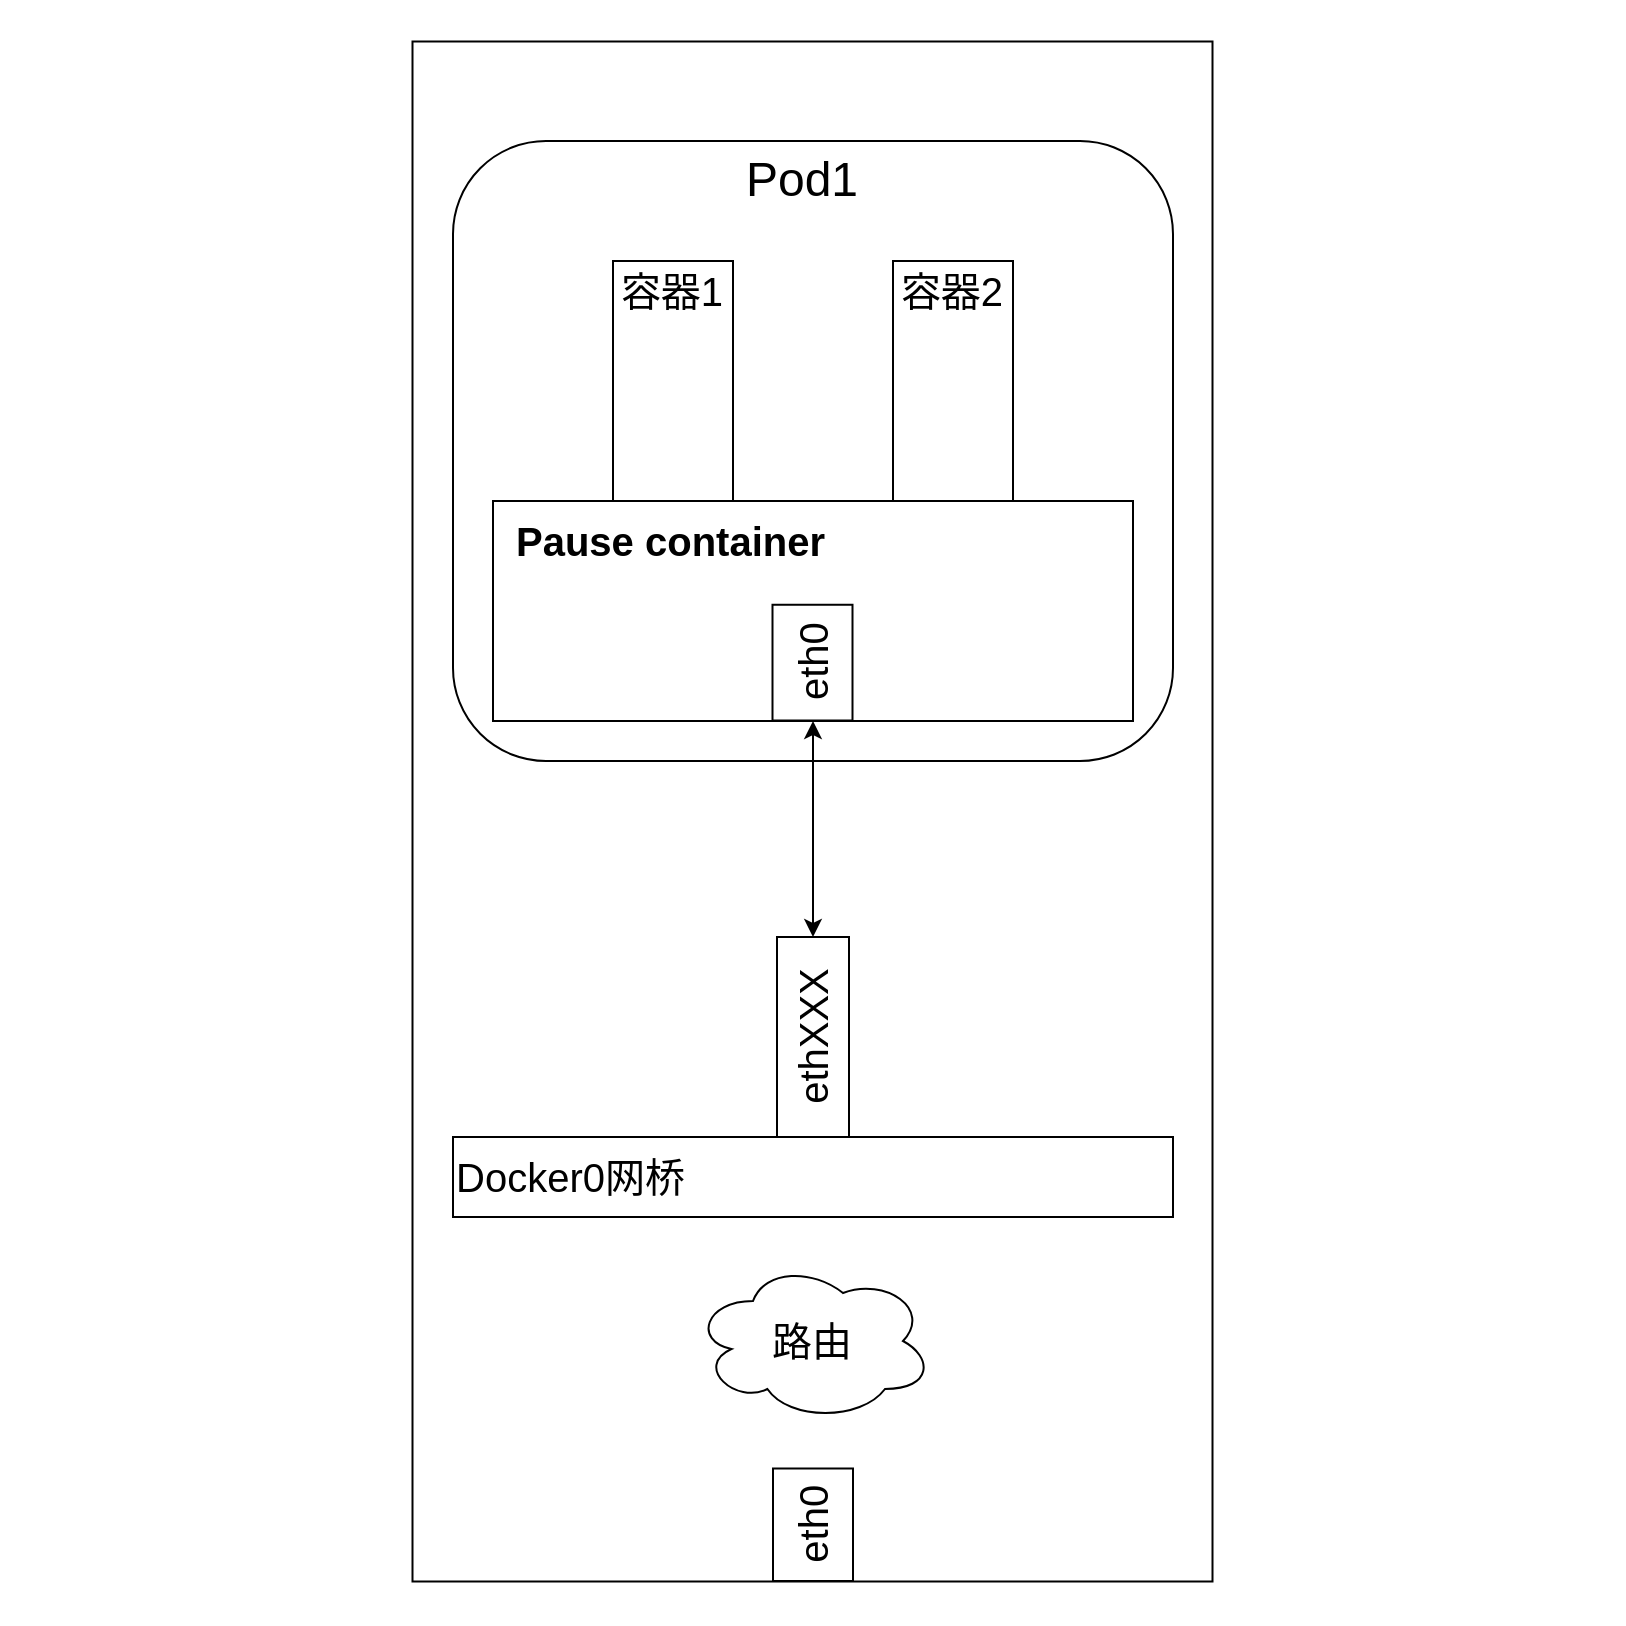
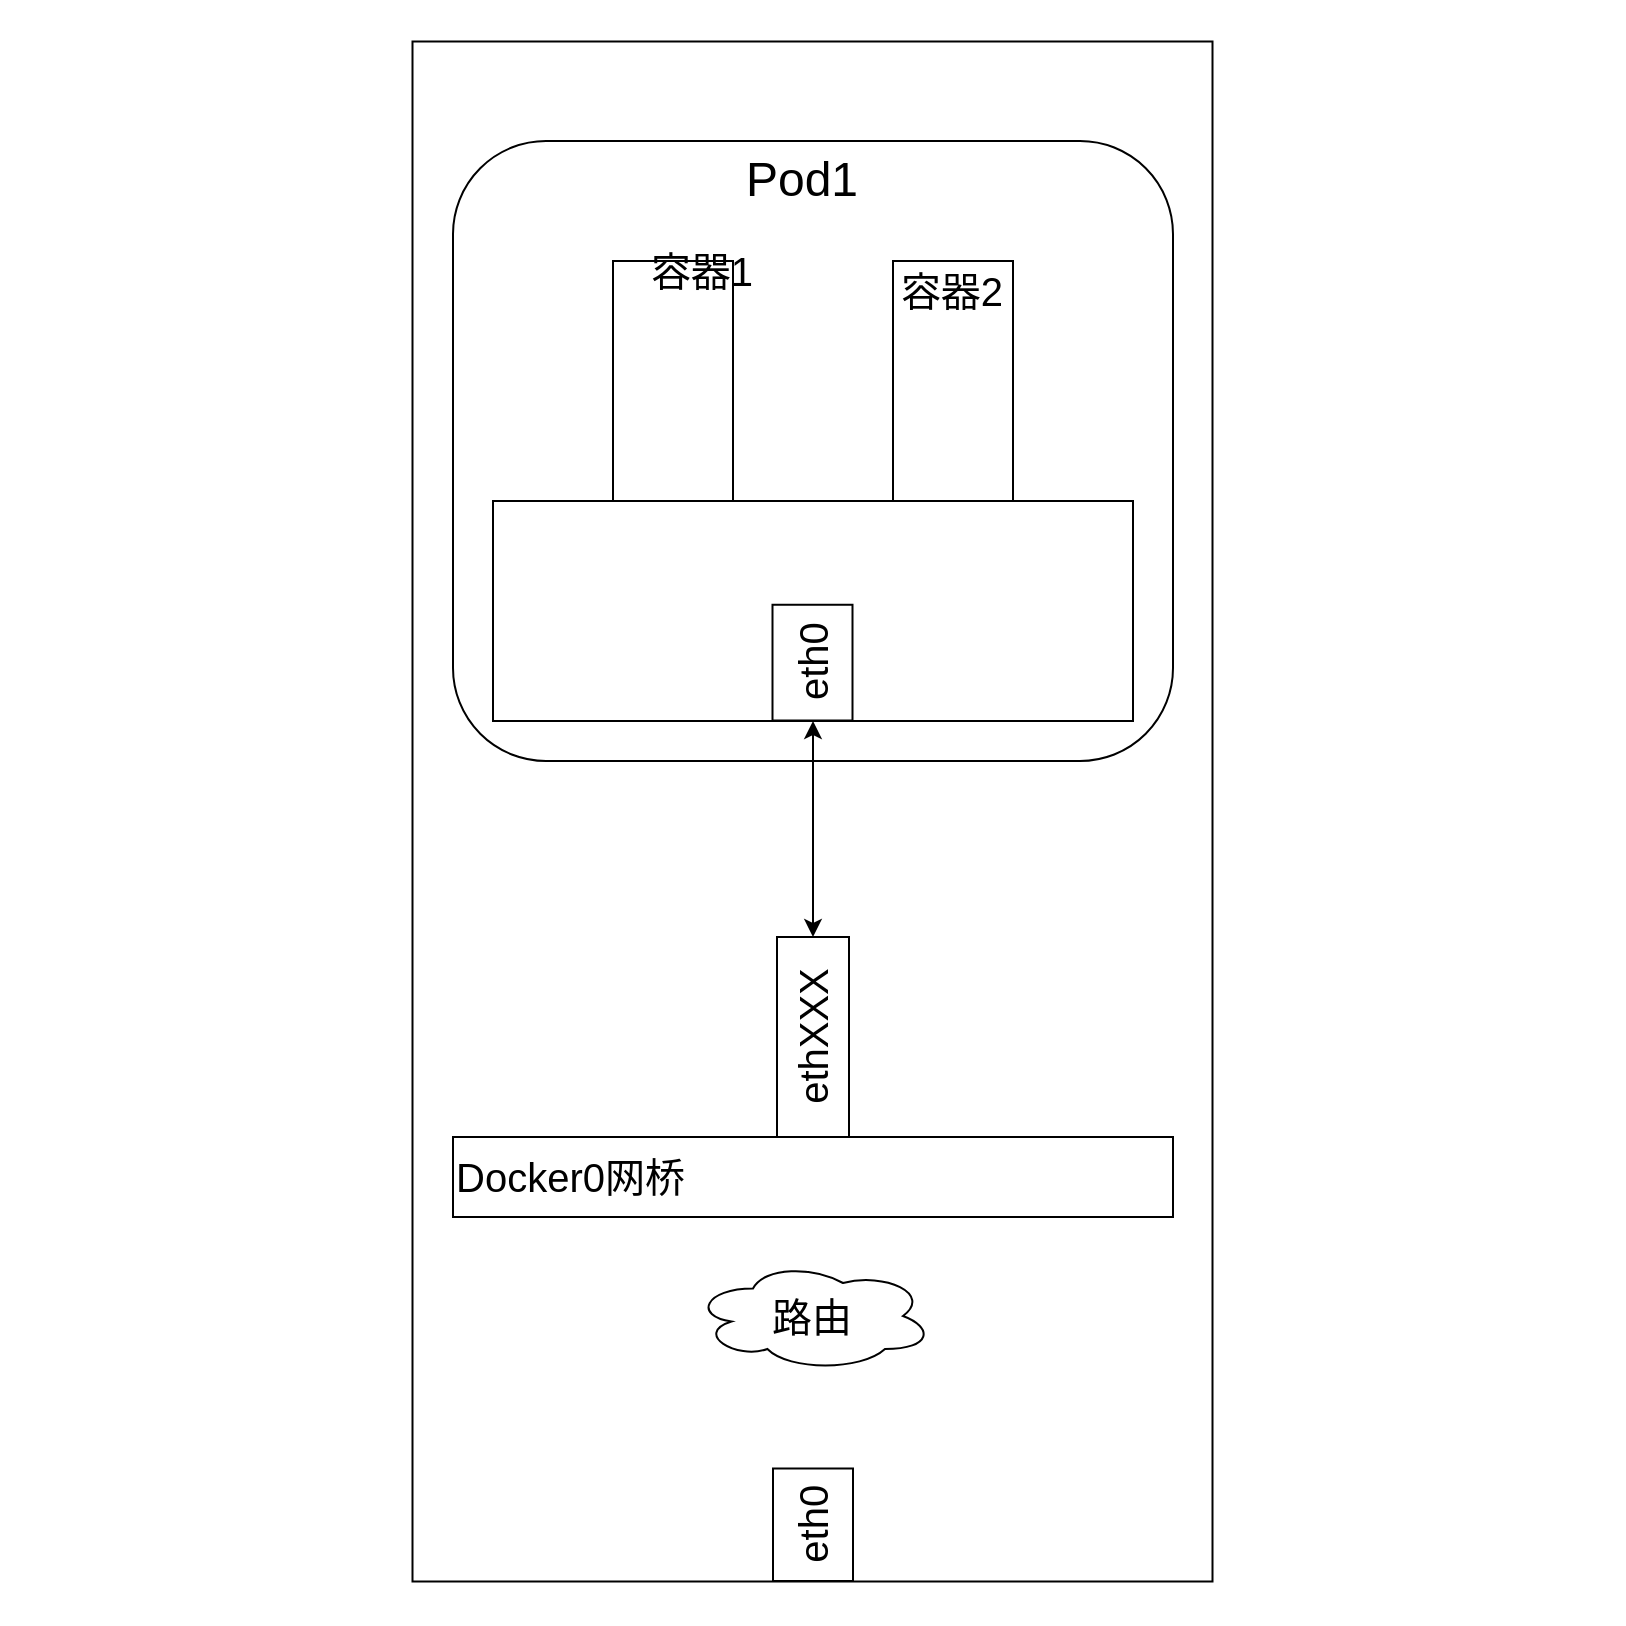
node "容器1": moved (673, 291) -> (703, 271)
node "Pause container": removed
node "路由": size 240x160 -> 240x110
